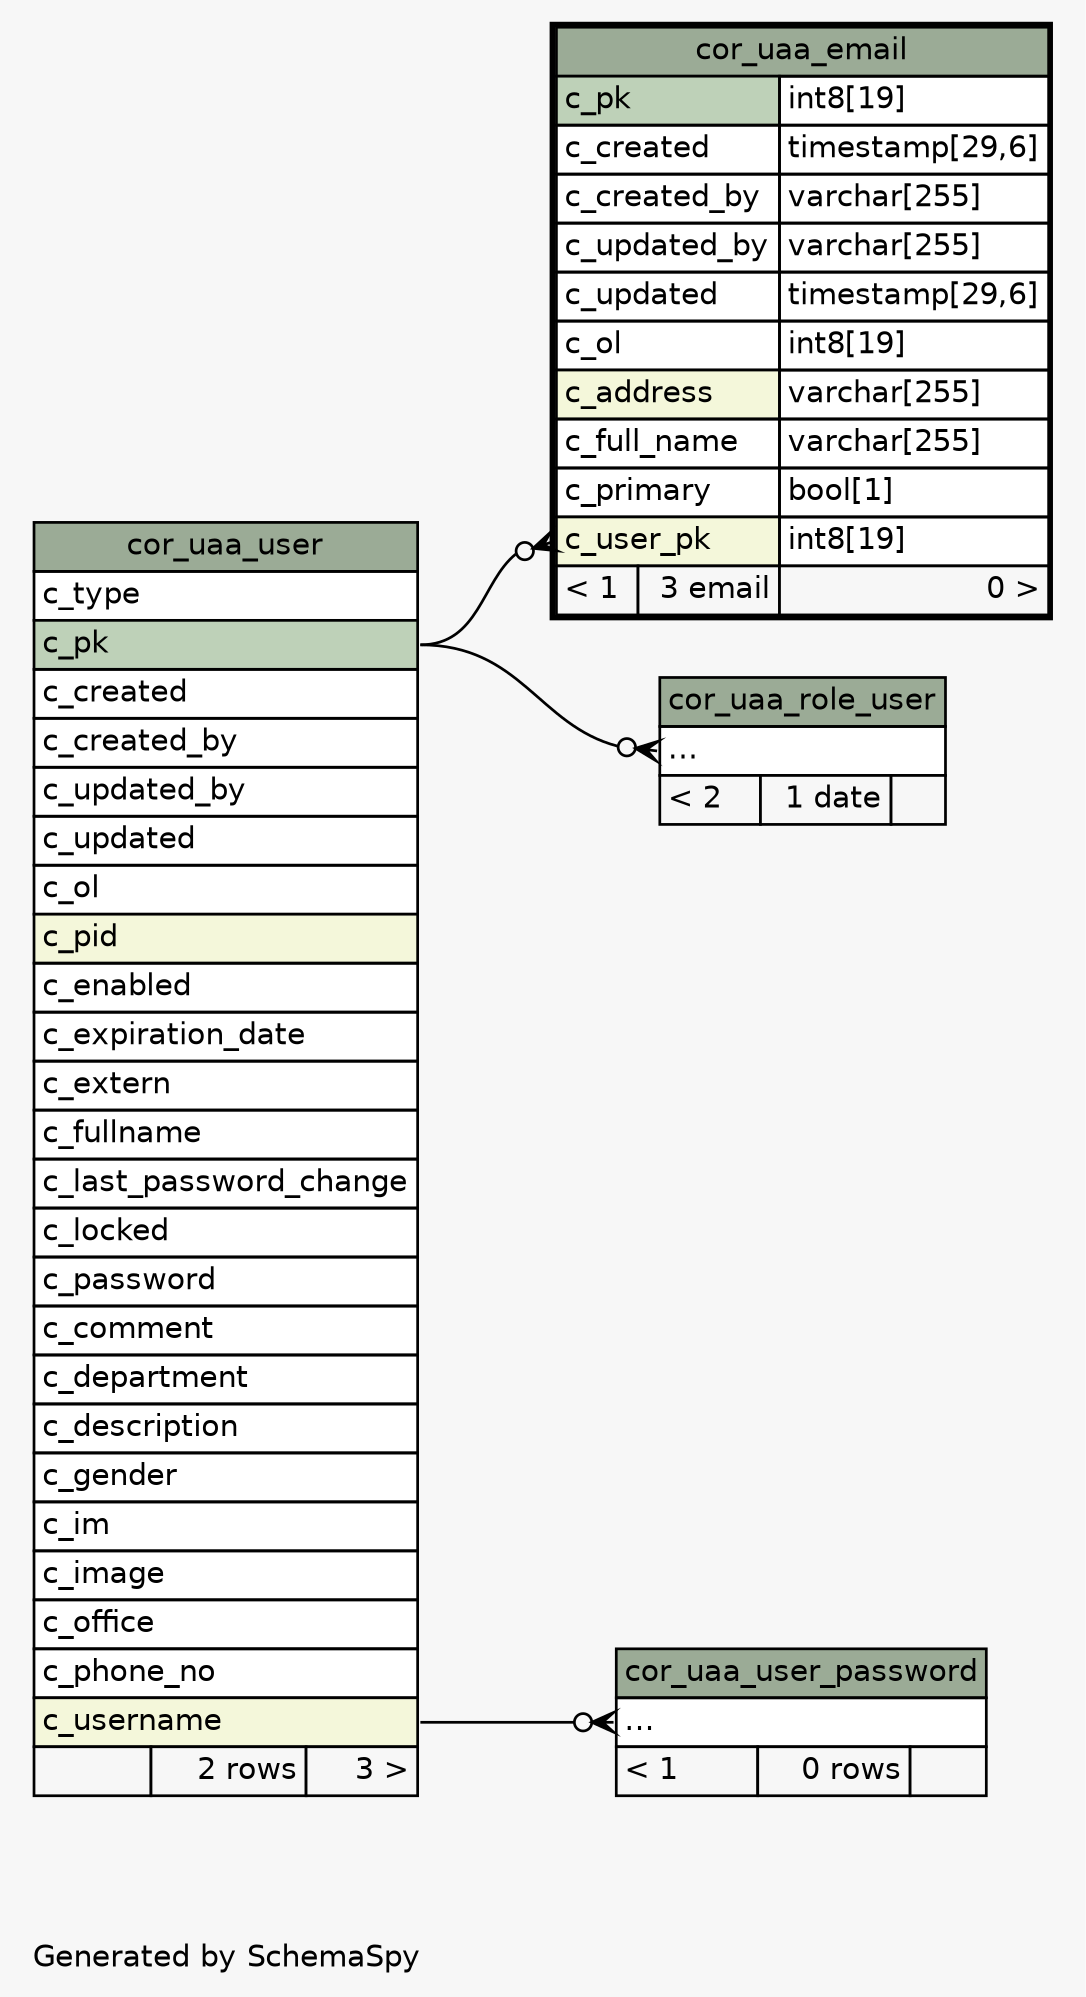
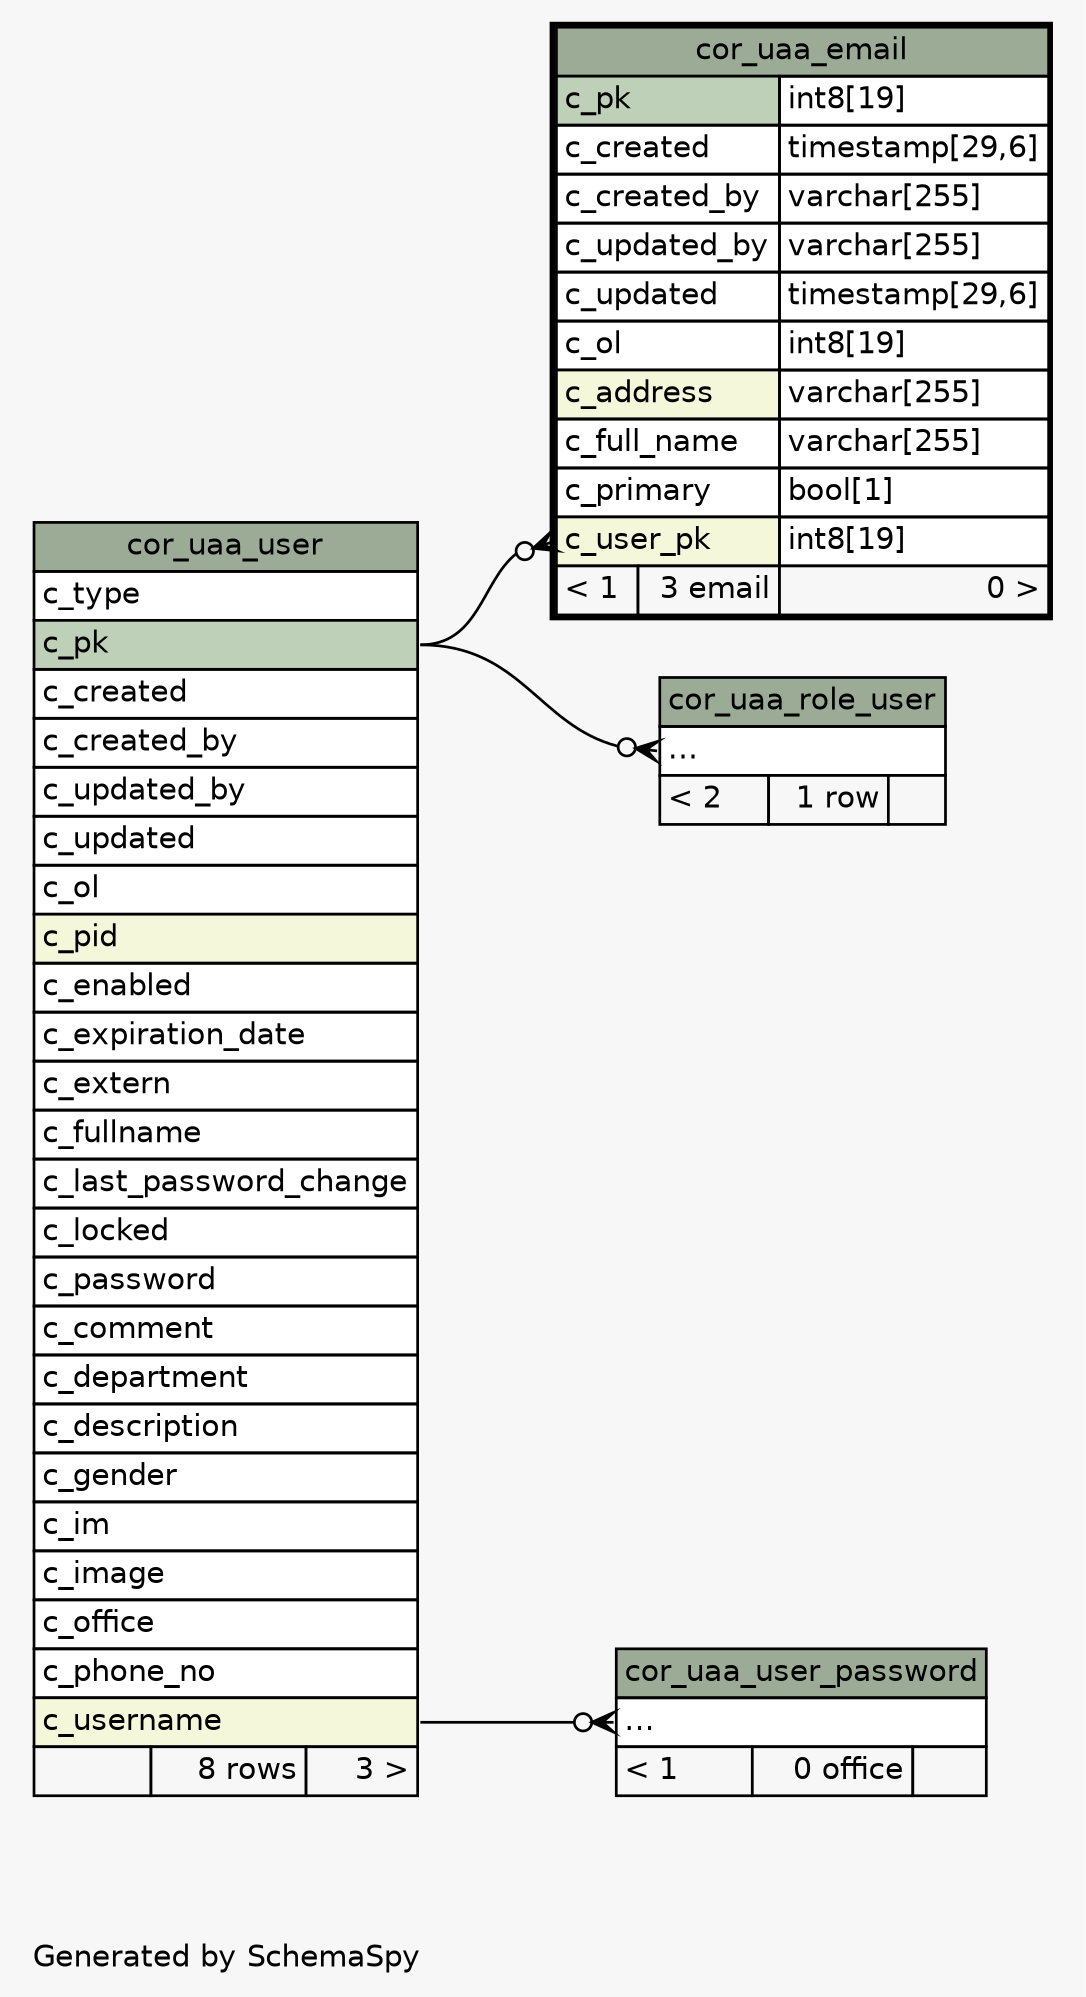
node "cor_uaa_role_user": text "1 date" -> "1 row"
node "cor_uaa_user": text "2 rows" -> "8 rows"
node "cor_uaa_user_password": text "0 rows" -> "0 office"
